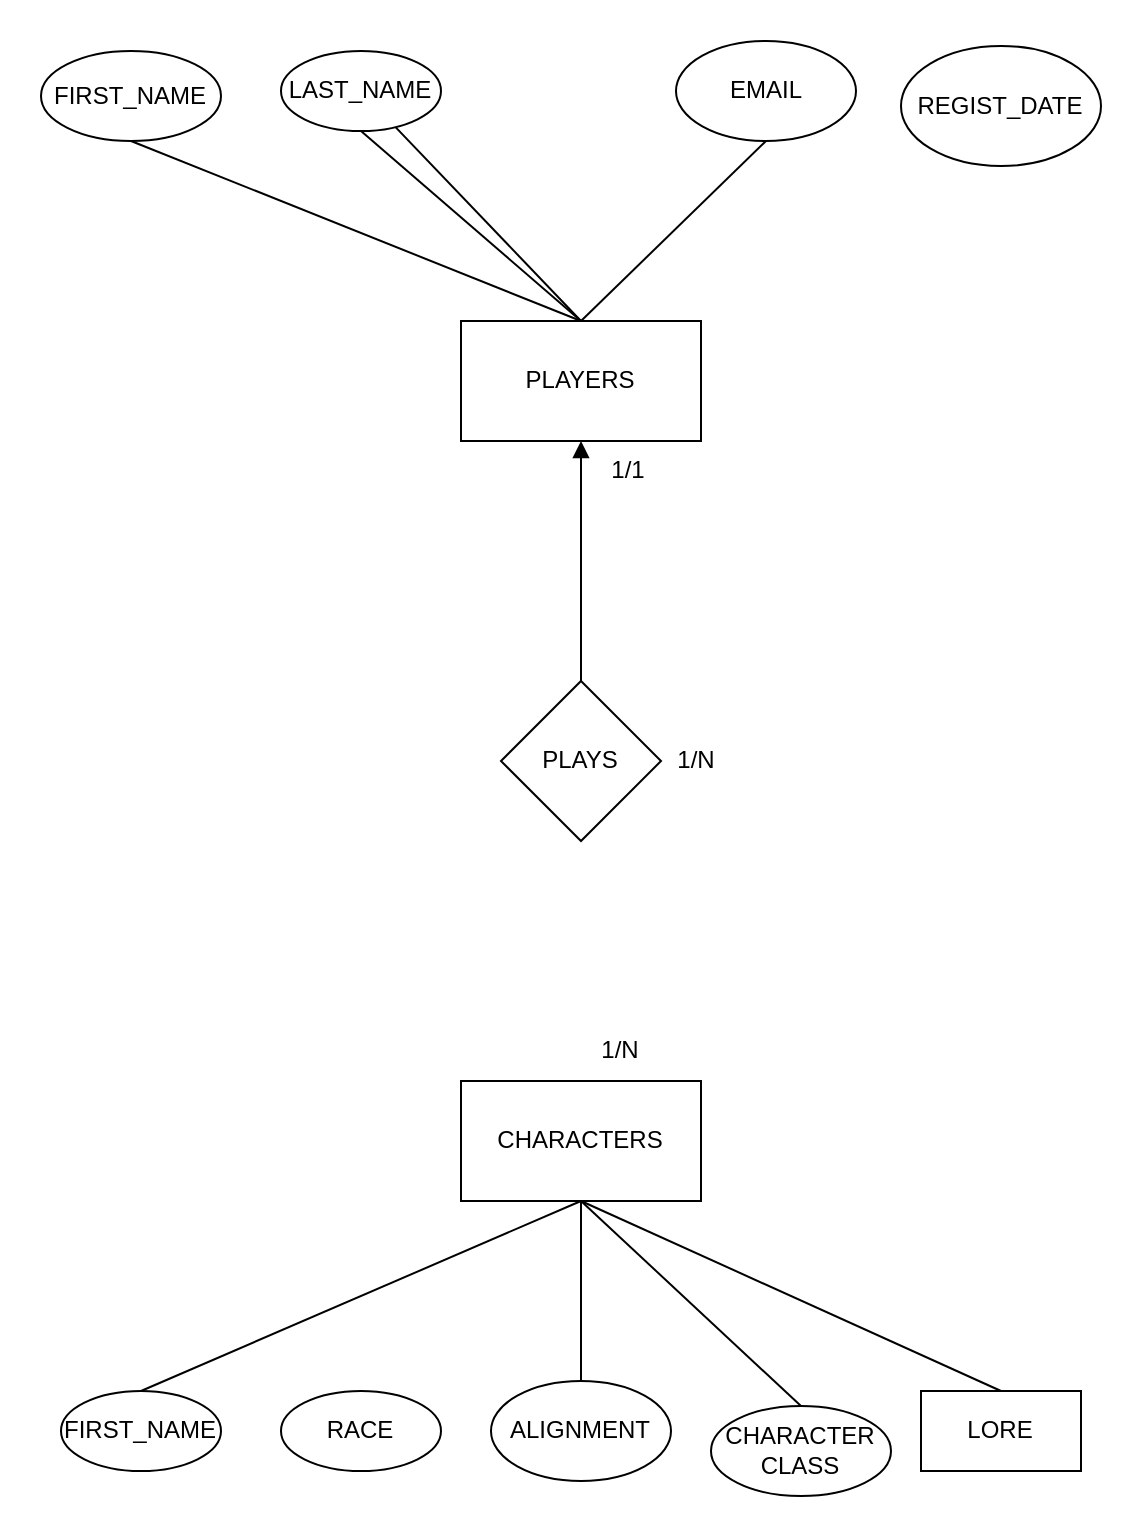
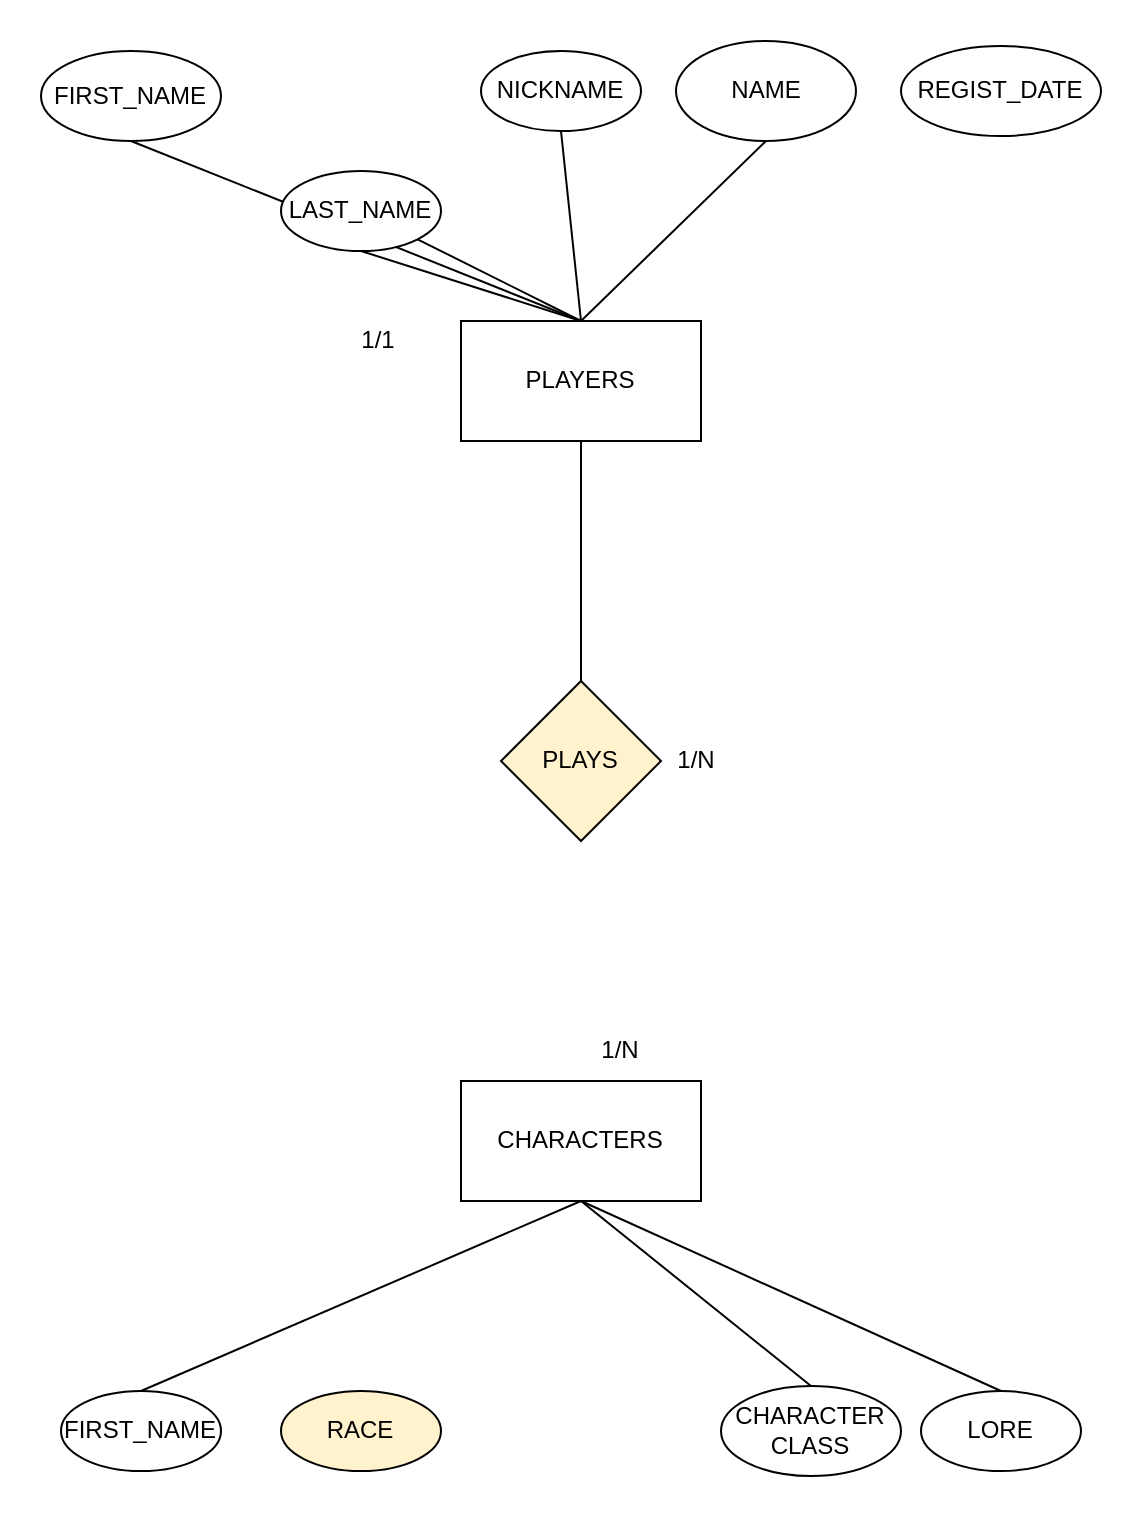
node "LAST_NAME": moved (361, 91) -> (361, 211)
node "NICKNAME": added
node "EMAIL": label "EMAIL" -> "NAME"
node "REGIST_DATE": size 200x120 -> 200x90
edge "NICKNAME" -- "PLAYERS": added
edge "PLAYS" -> "PLAYERS": arrowhead block -> none
node "1/1": moved (629, 471) -> (379, 341)
node "PLAYS": fillcolor #ffffff -> #fff2cc
edge "CHARACTERS" -- "ALIGNMENT": removed
node "RACE": fillcolor #ffffff -> #fff2cc
node "ALIGNMENT": removed
node "LORE": shape rectangle -> ellipse
node "CHARACTER CLASS": moved (801, 1451) -> (811, 1431)
